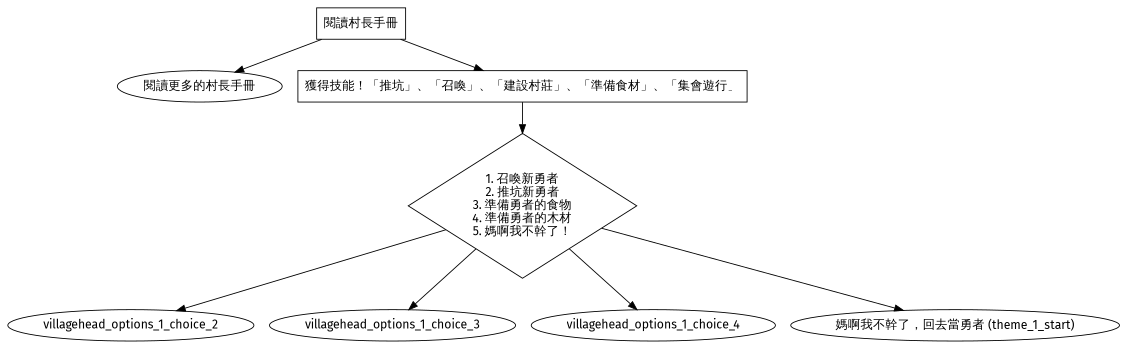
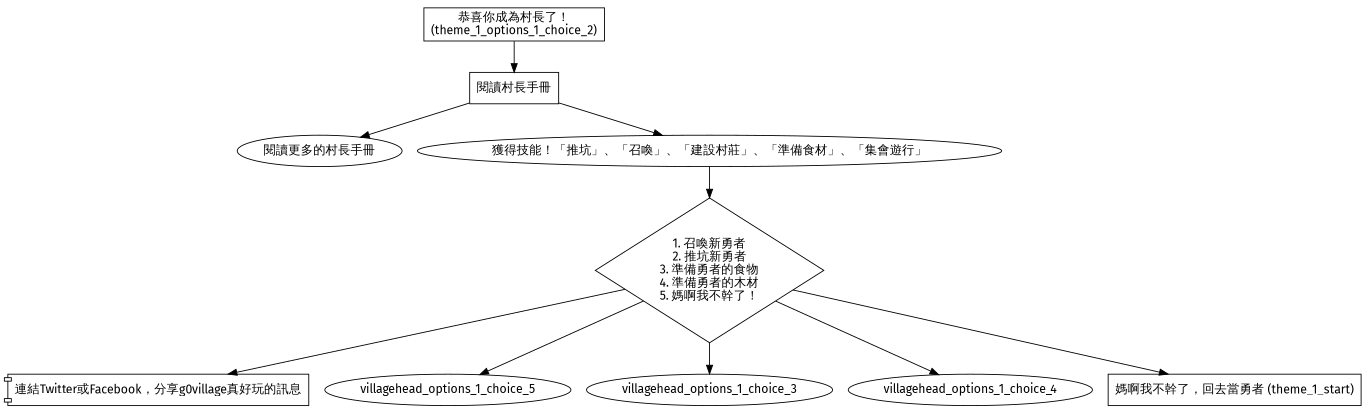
node "恭喜你成為村長了！ (theme_1_options_1_choice_2)": added
node "獲得技能！「推坑」、「召喚」、「建設村莊」、「準備食材」、「集會遊行」": shape box -> ellipse
node "villagehead_options_1_choice_2": label "villagehead_options_1_choice_2" -> "villagehead_options_1_choice_5"
node "媽啊我不幹了，回去當勇者 (theme_1_start)": shape ellipse -> box
node "連結Twitter或Facebook，分享g0village真好玩的訊息": added
